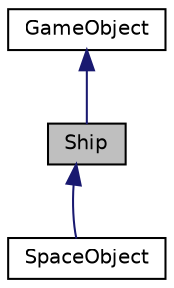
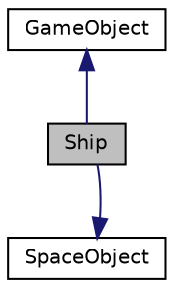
edge "SpaceObject" -> "Ship": reversed
